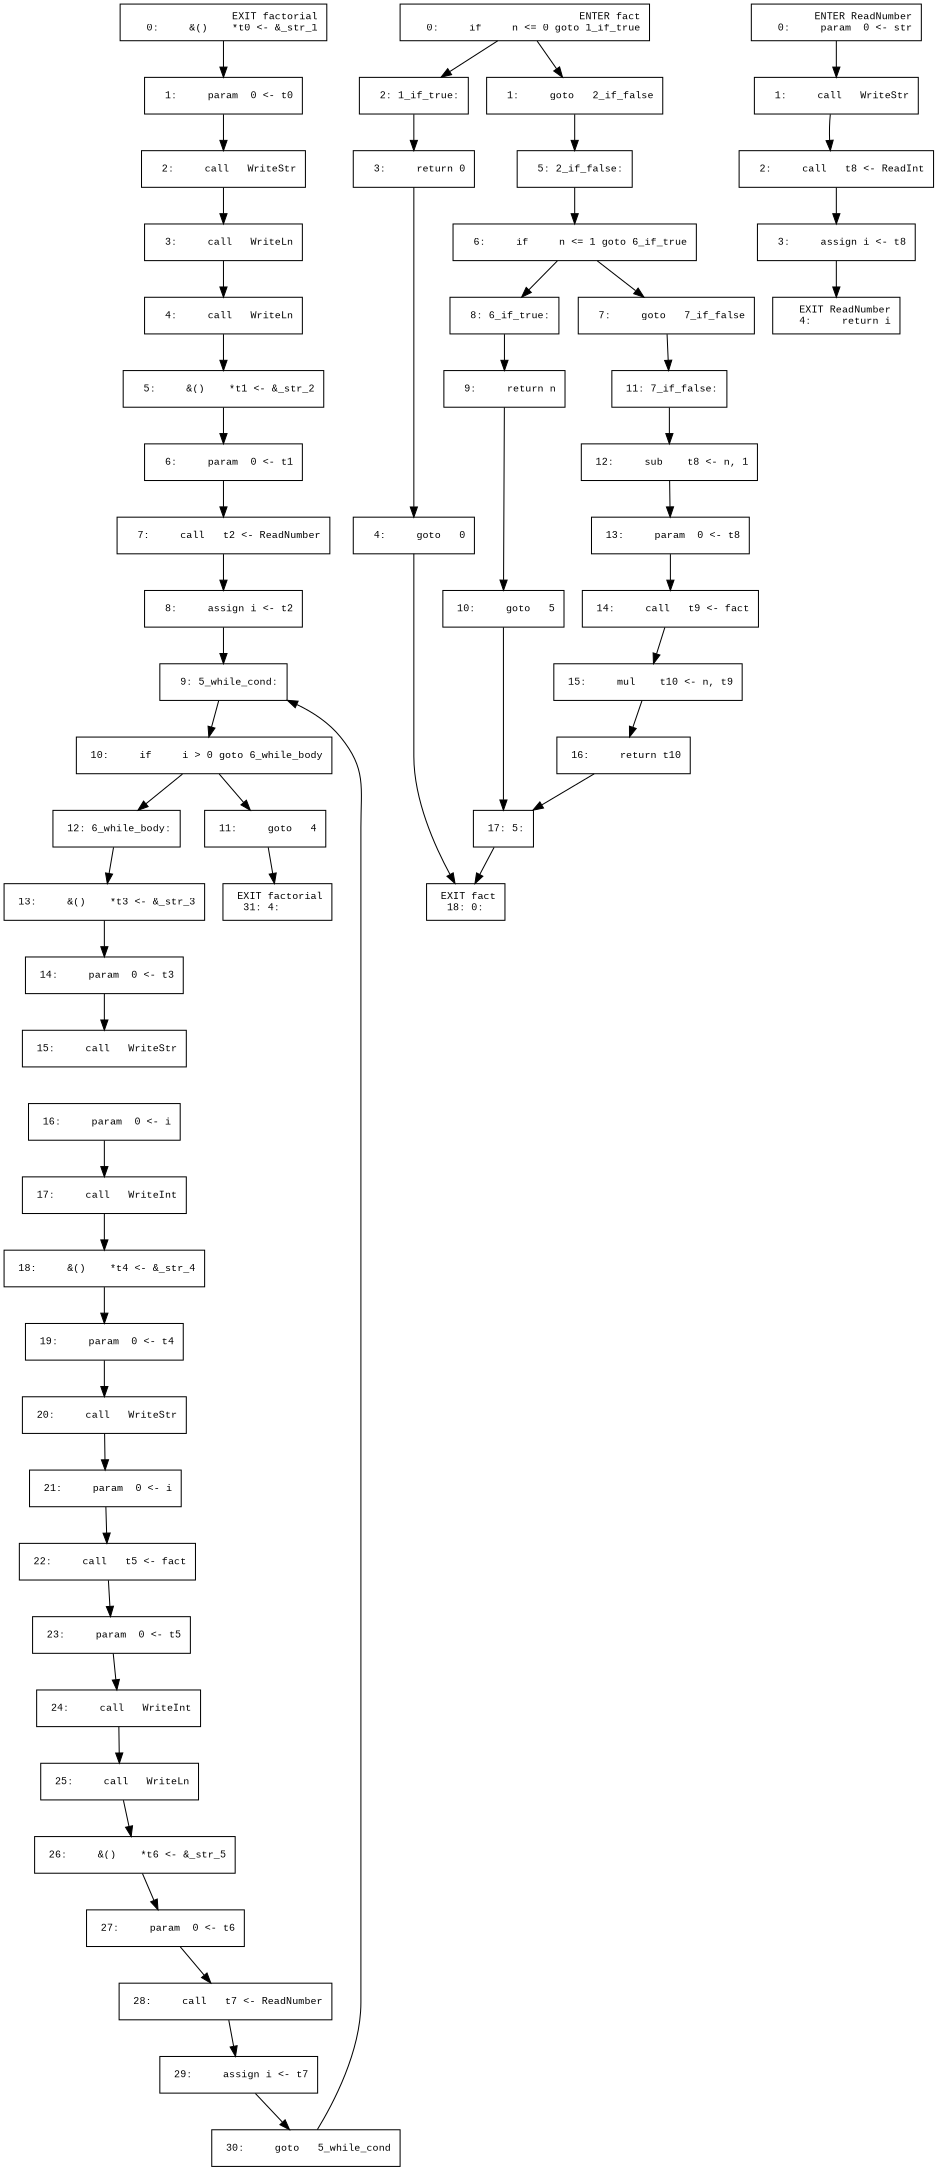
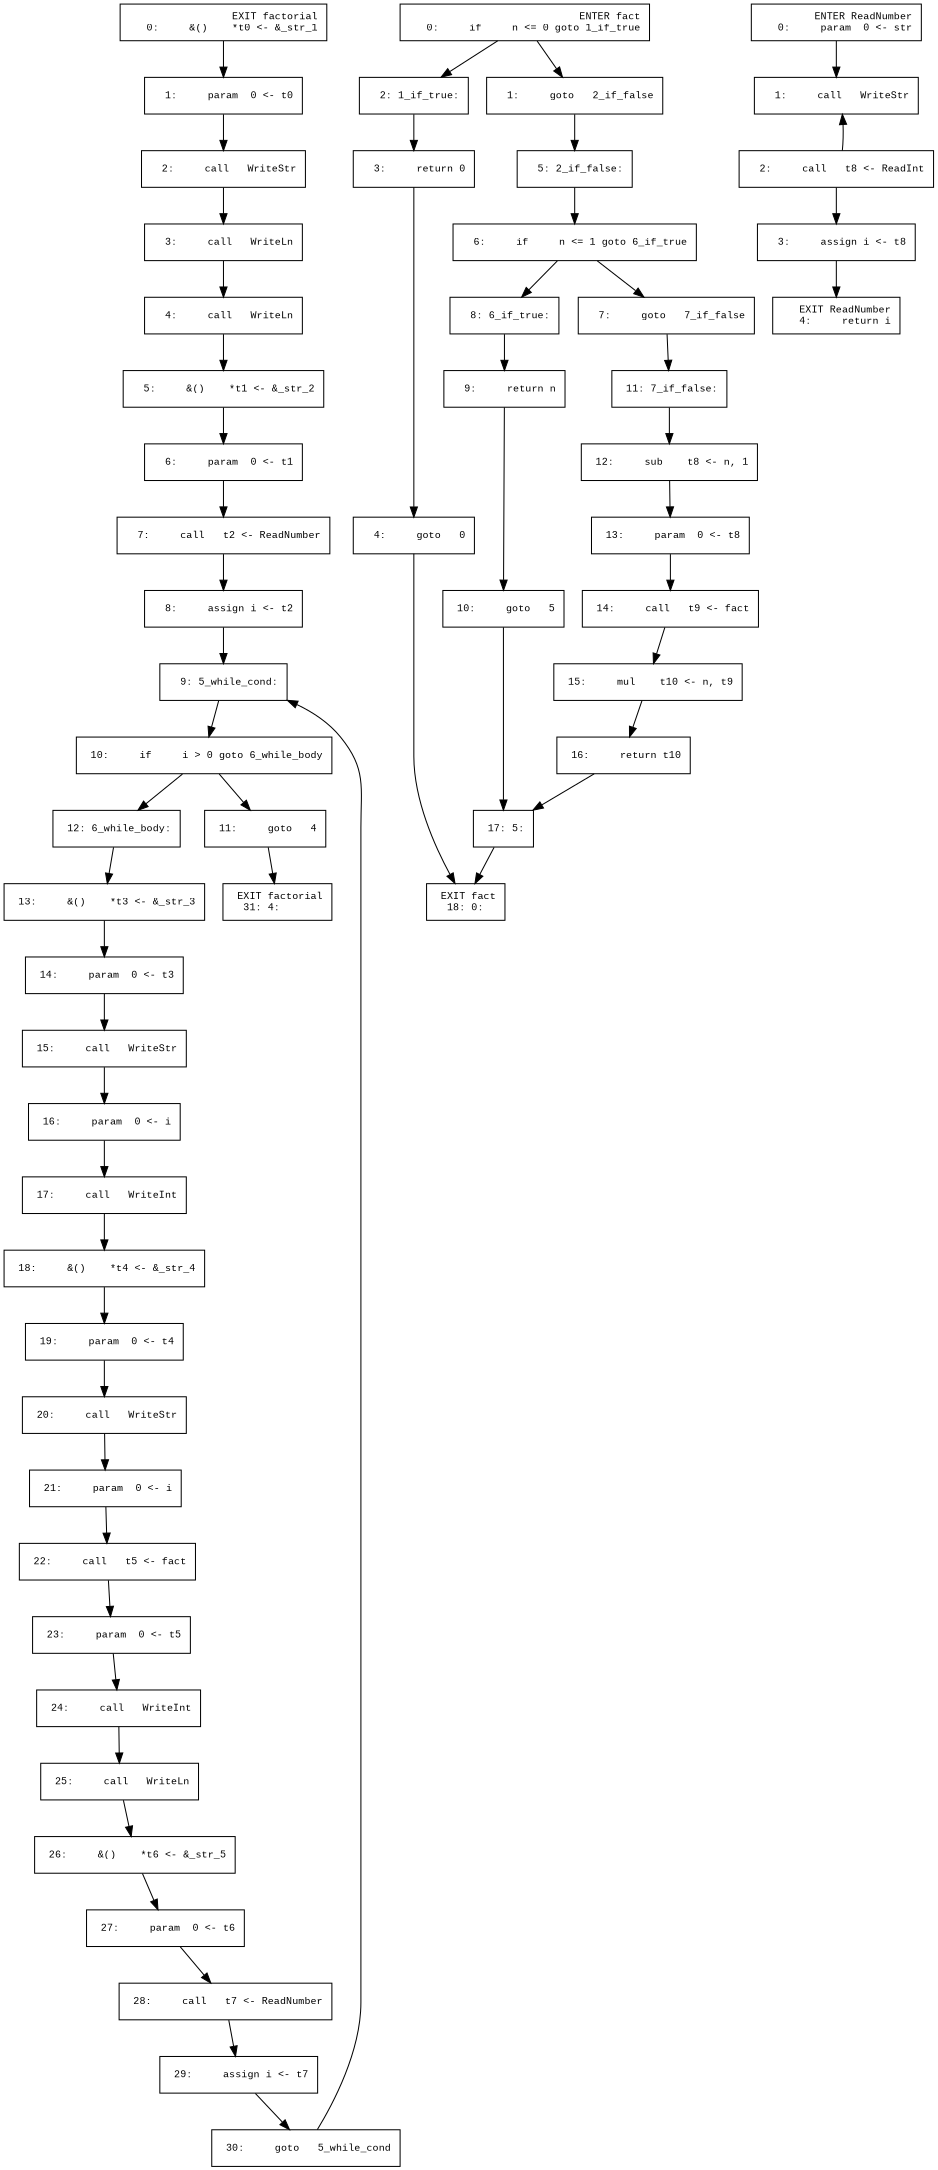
edge "1:     call   WriteStr" -> "2:     call   t8 <- ReadInt": reversed
edge "15:     call   WriteStr" -> "16:     param  0 <- i": added
